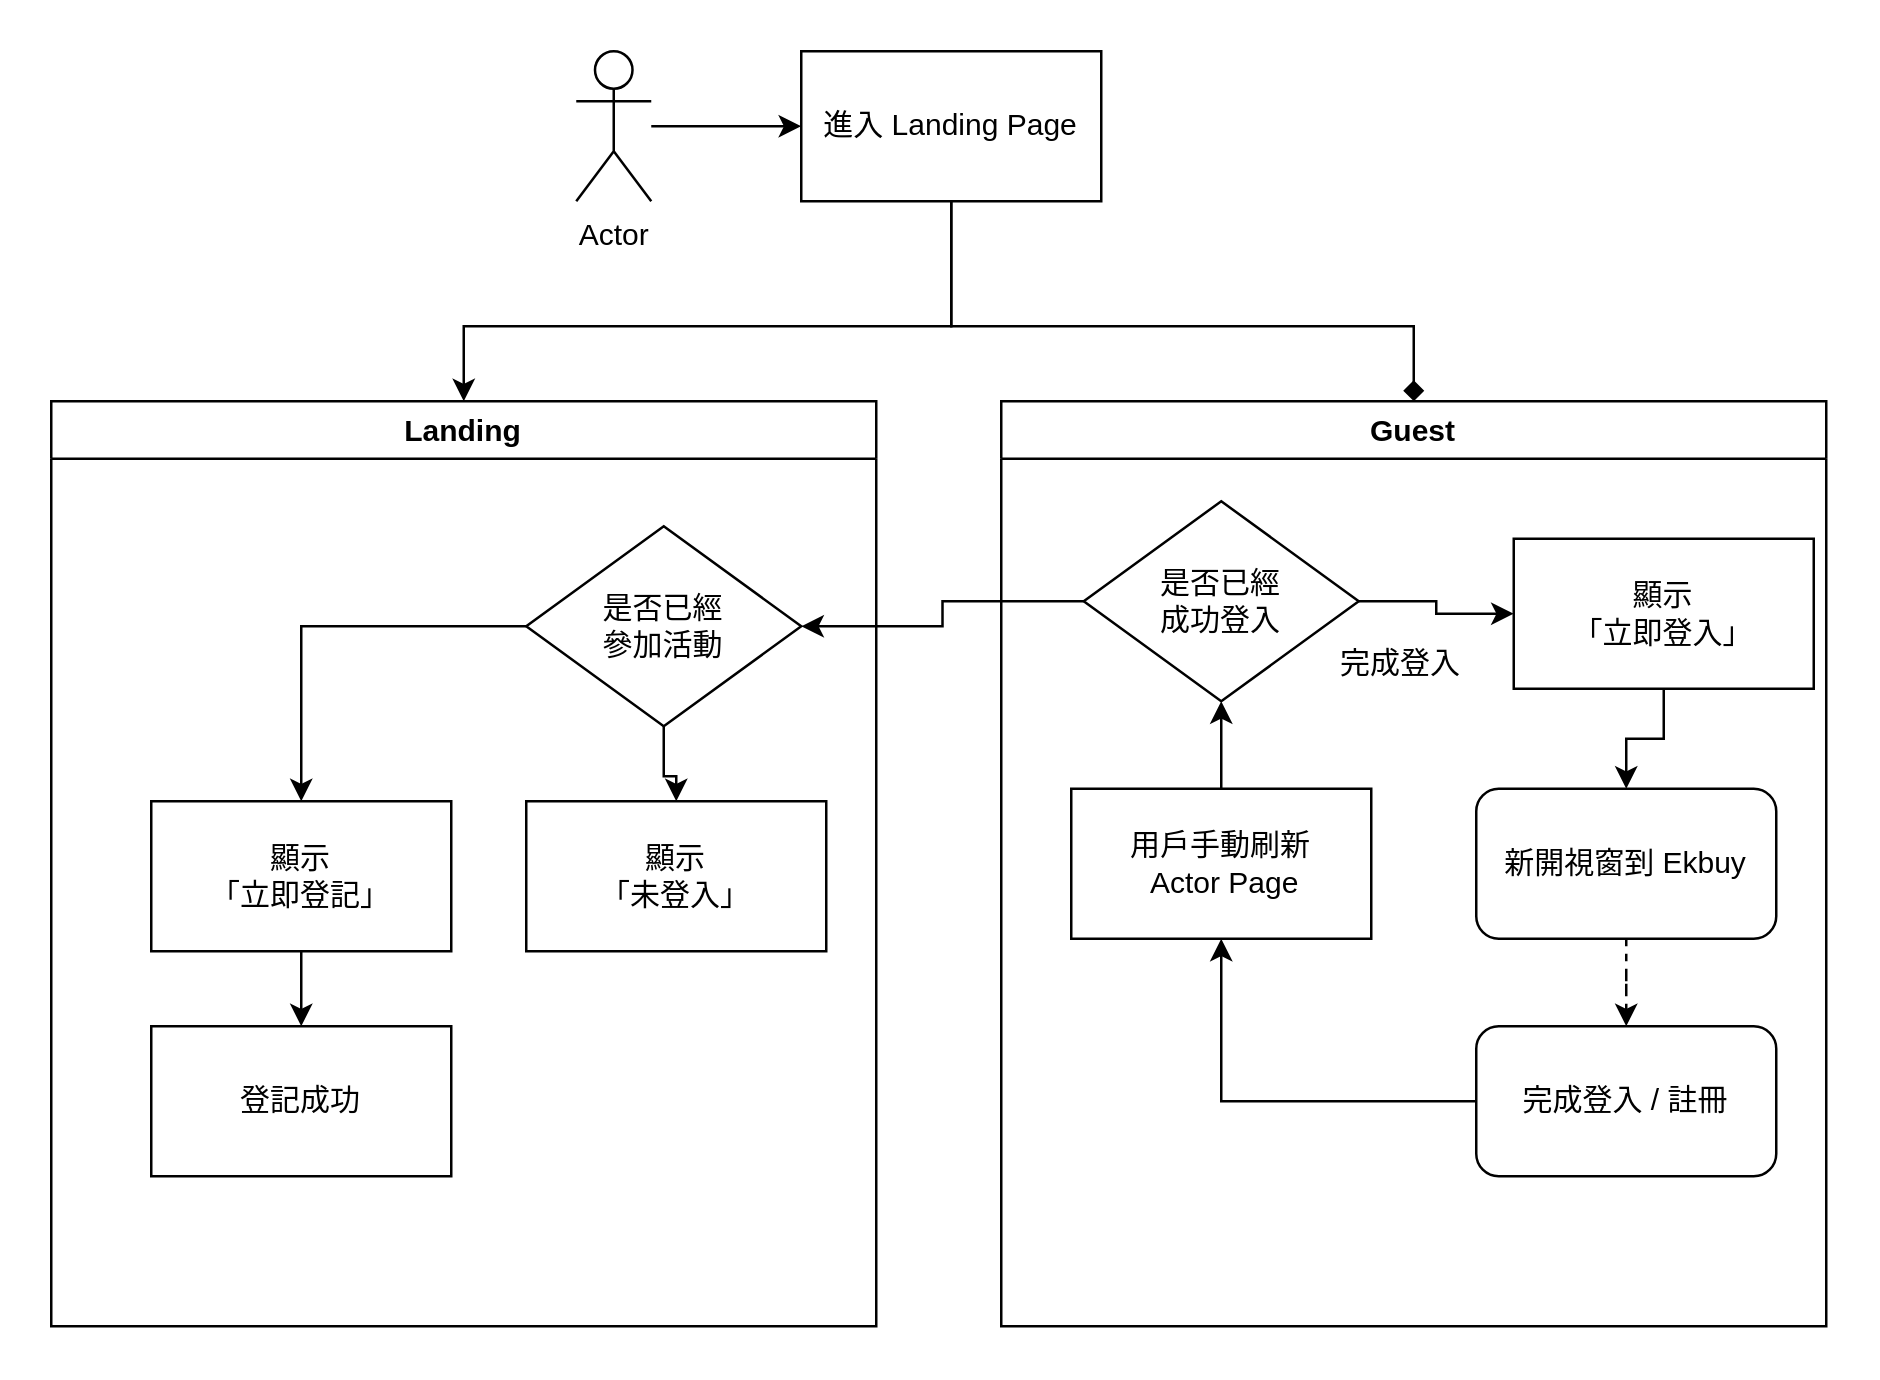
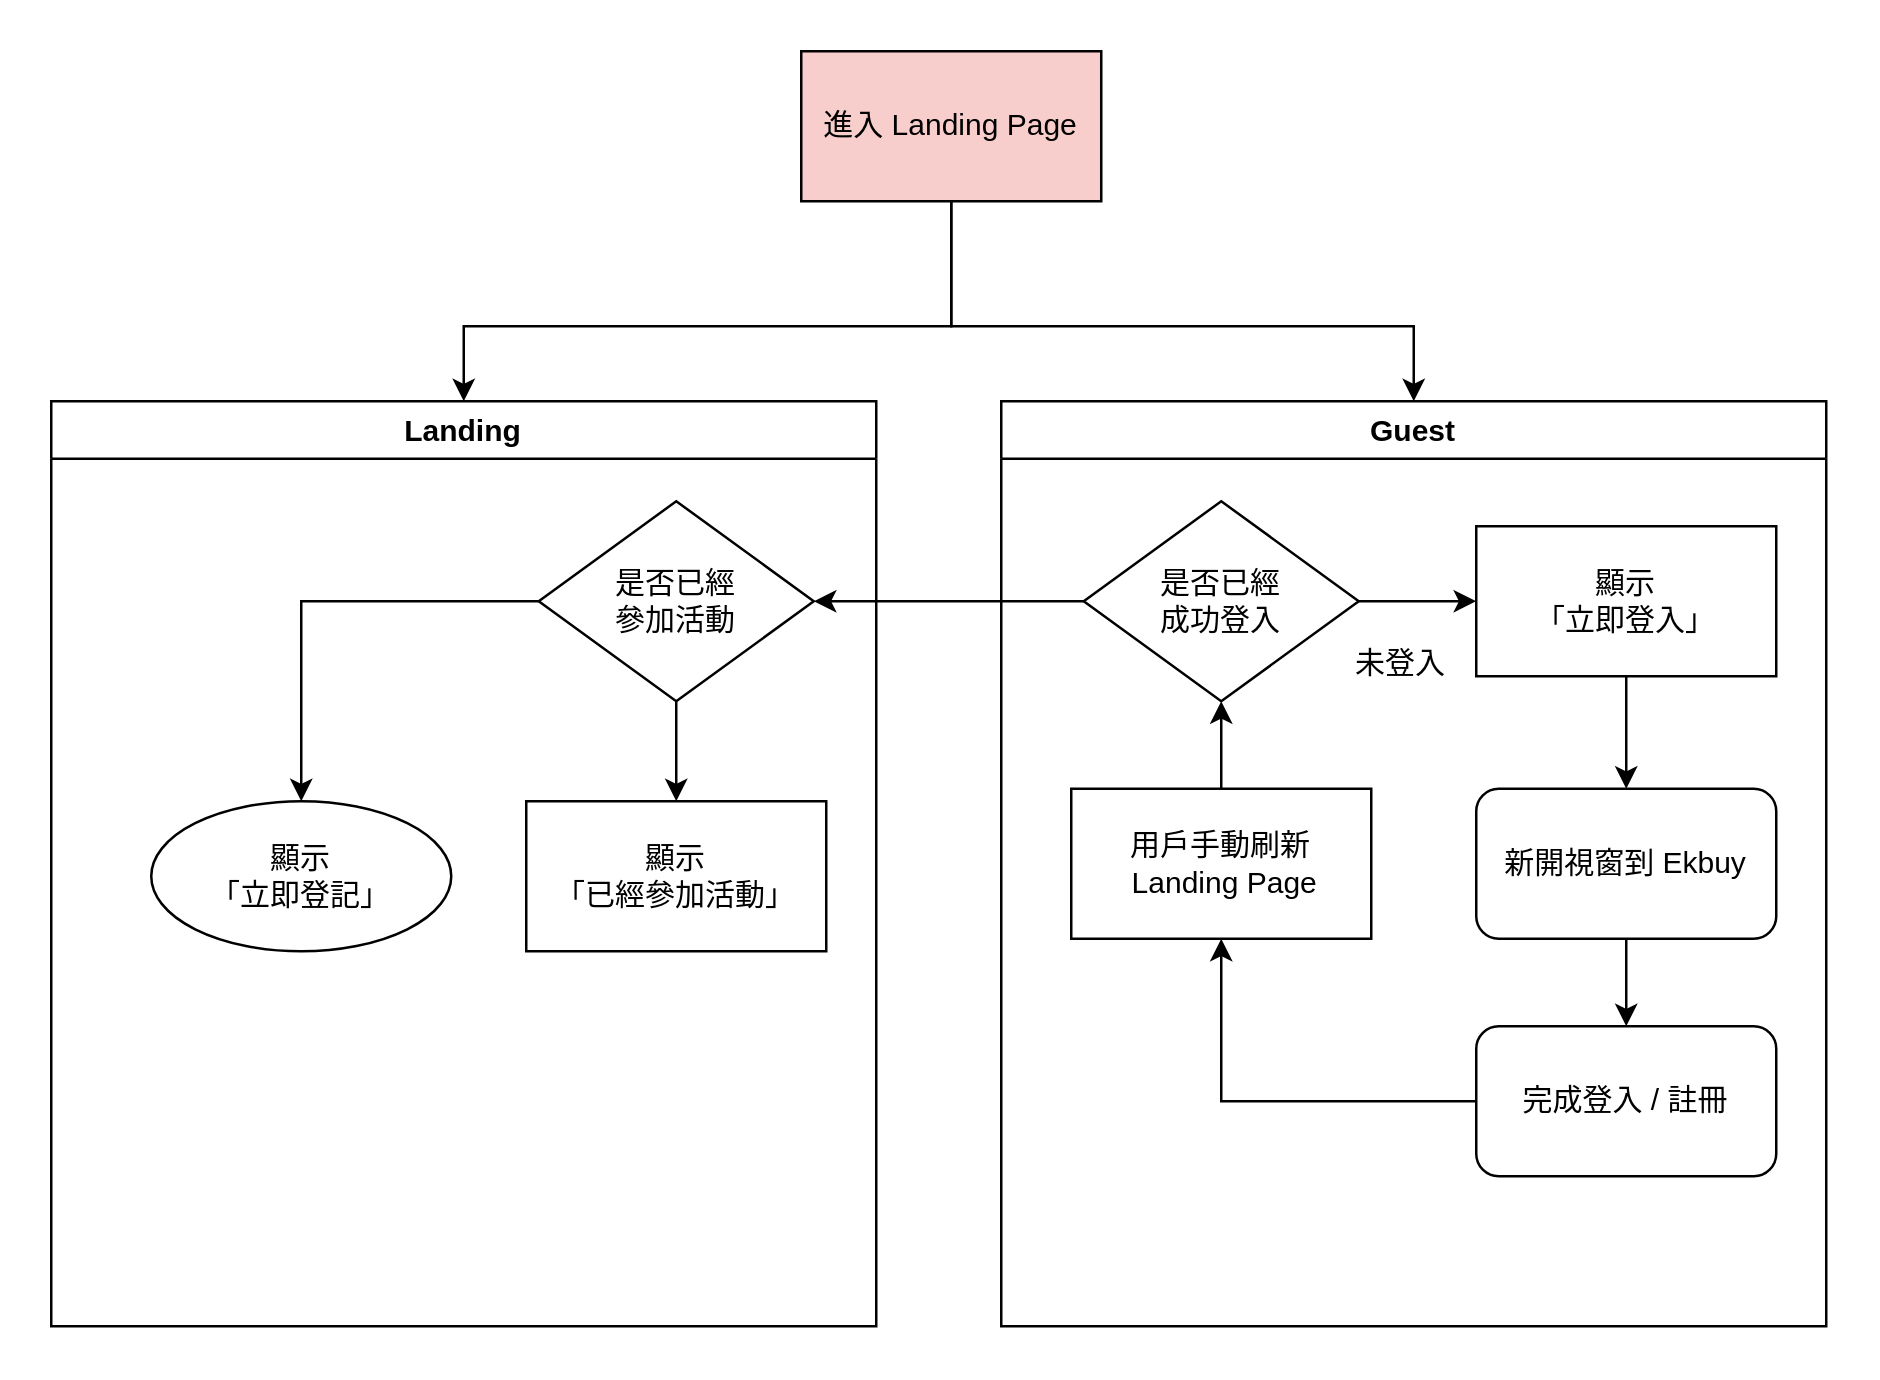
node "Actor": removed
edge "Actor" -> "進入 Landing Page": removed
node "進入 Landing Page": fillcolor #ffffff -> #f8cecc
edge "進入 Landing Page" -> "Guest": arrowhead diamond -> classic
node "顯示 「立即登入」": moved (1664, 614) -> (1626, 601)
node "是否已經 參加活動": moved (664, 626) -> (676, 601)
node "完成登入": label "完成登入" -> "未登入"
node "用戶手動刷新 Actor Page": label "用戶手動刷新 Actor Page" -> "用戶手動刷新 Landing Page"
node "顯示 「立即登記」": shape rectangle -> ellipse
node "顯示 「未登入」": label "顯示 「未登入」" -> "顯示 「已經參加活動」"
edge "新開視窗到 Ekbuy" -> "完成登入 / 註冊": style dashed -> solid
edge "顯示 「立即登記」" -> "登記成功": removed
node "登記成功": removed
